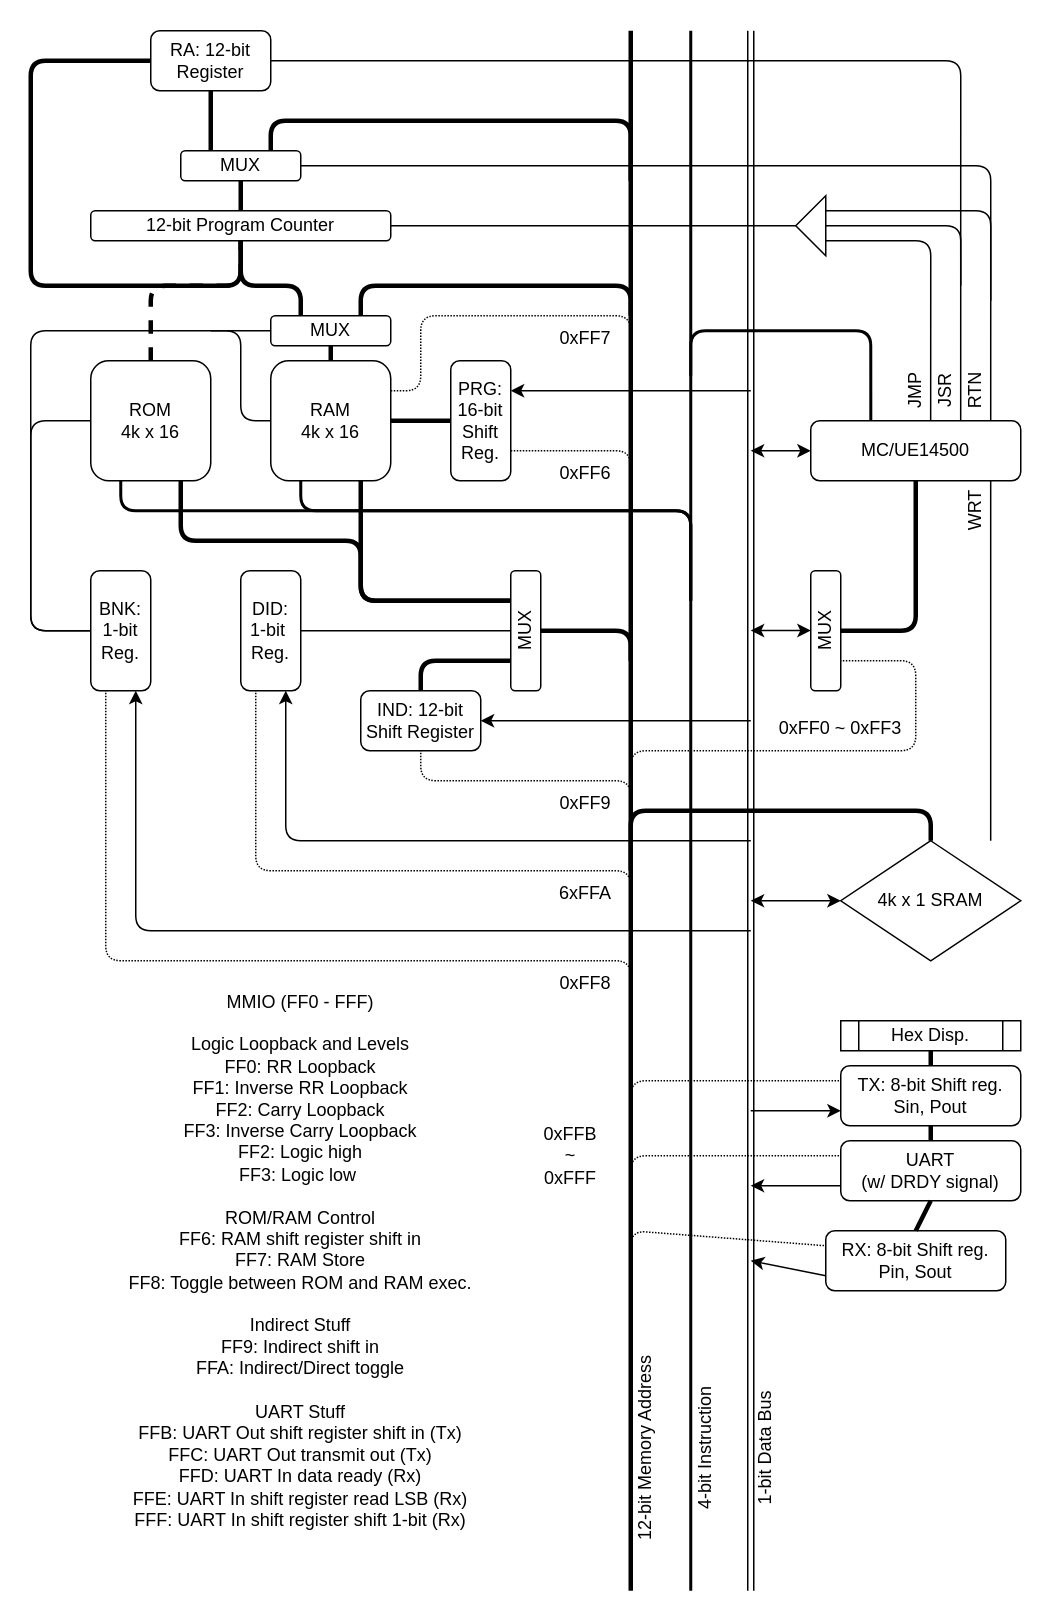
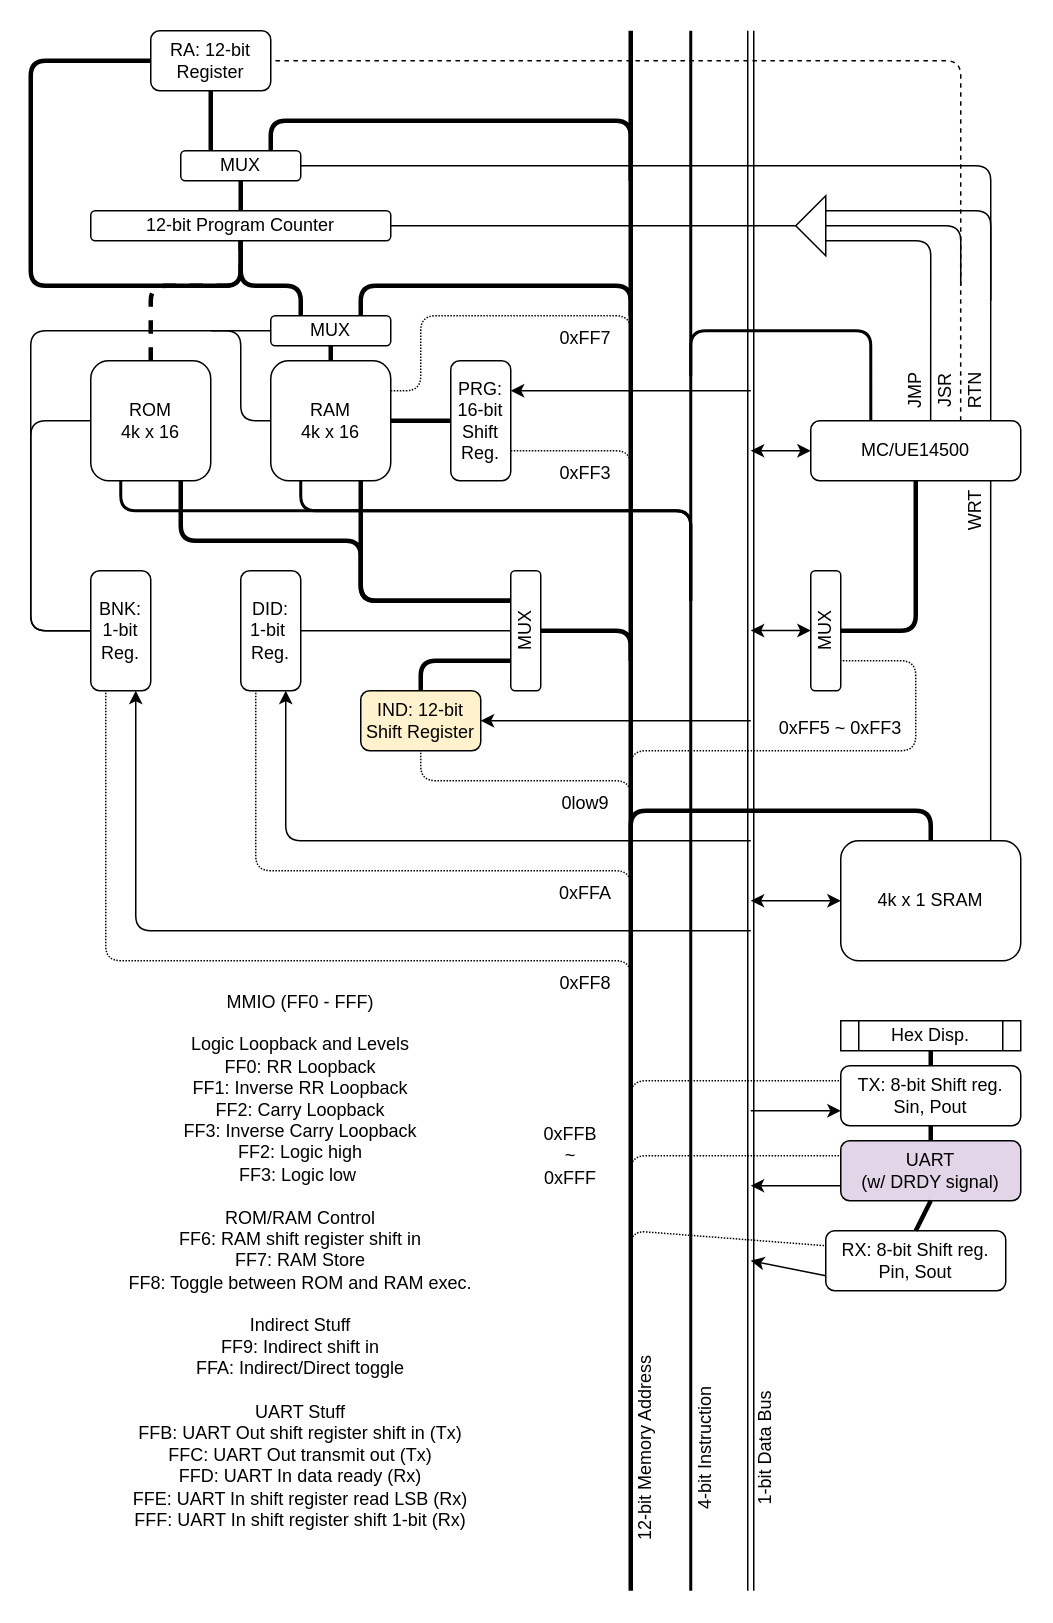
edge "RA: 12-bit Register" -- "MC/UE14500": style solid -> dashed
node "0xFF6": label "0xFF6" -> "0xFF3"
node "IND: 12-bit Shift Register": fillcolor #ffffff -> #fff2cc
node "0xFF0 ~ 0xFF3": label "0xFF0 ~ 0xFF3" -> "0xFF5 ~ 0xFF3"
node "0xFF9": label "0xFF9" -> "0low9"
node "6xFFA": label "6xFFA" -> "0xFFA"
node "4k x 1 SRAM": shape diamond -> rounded rectangle
node "UART (w/ DRDY signal)": fillcolor #ffffff -> #e1d5e7
